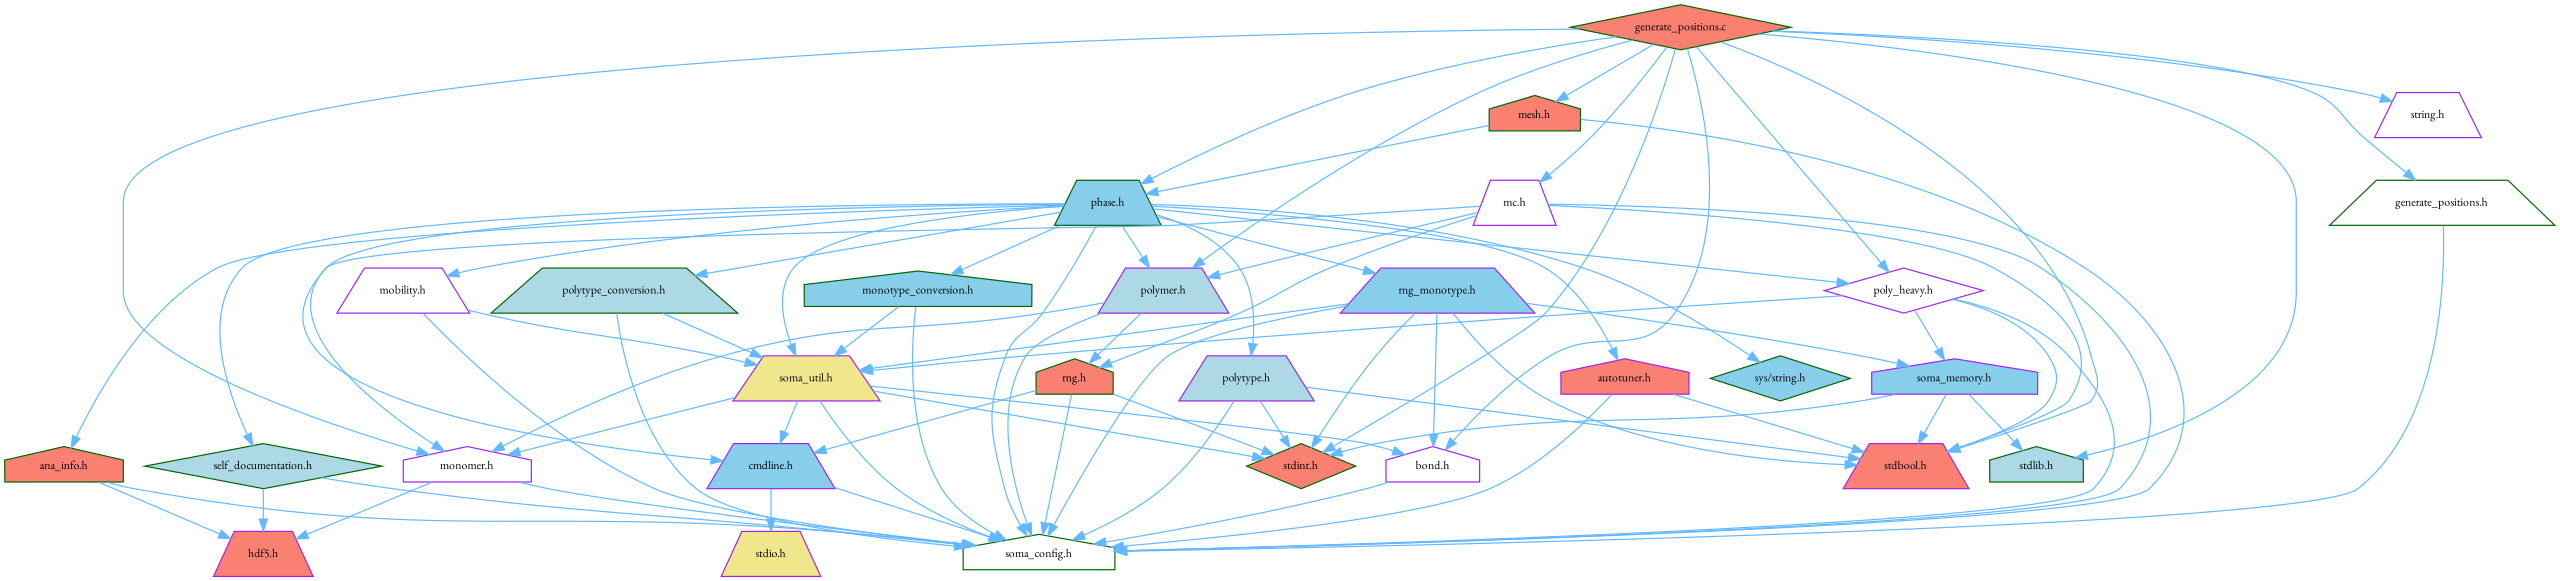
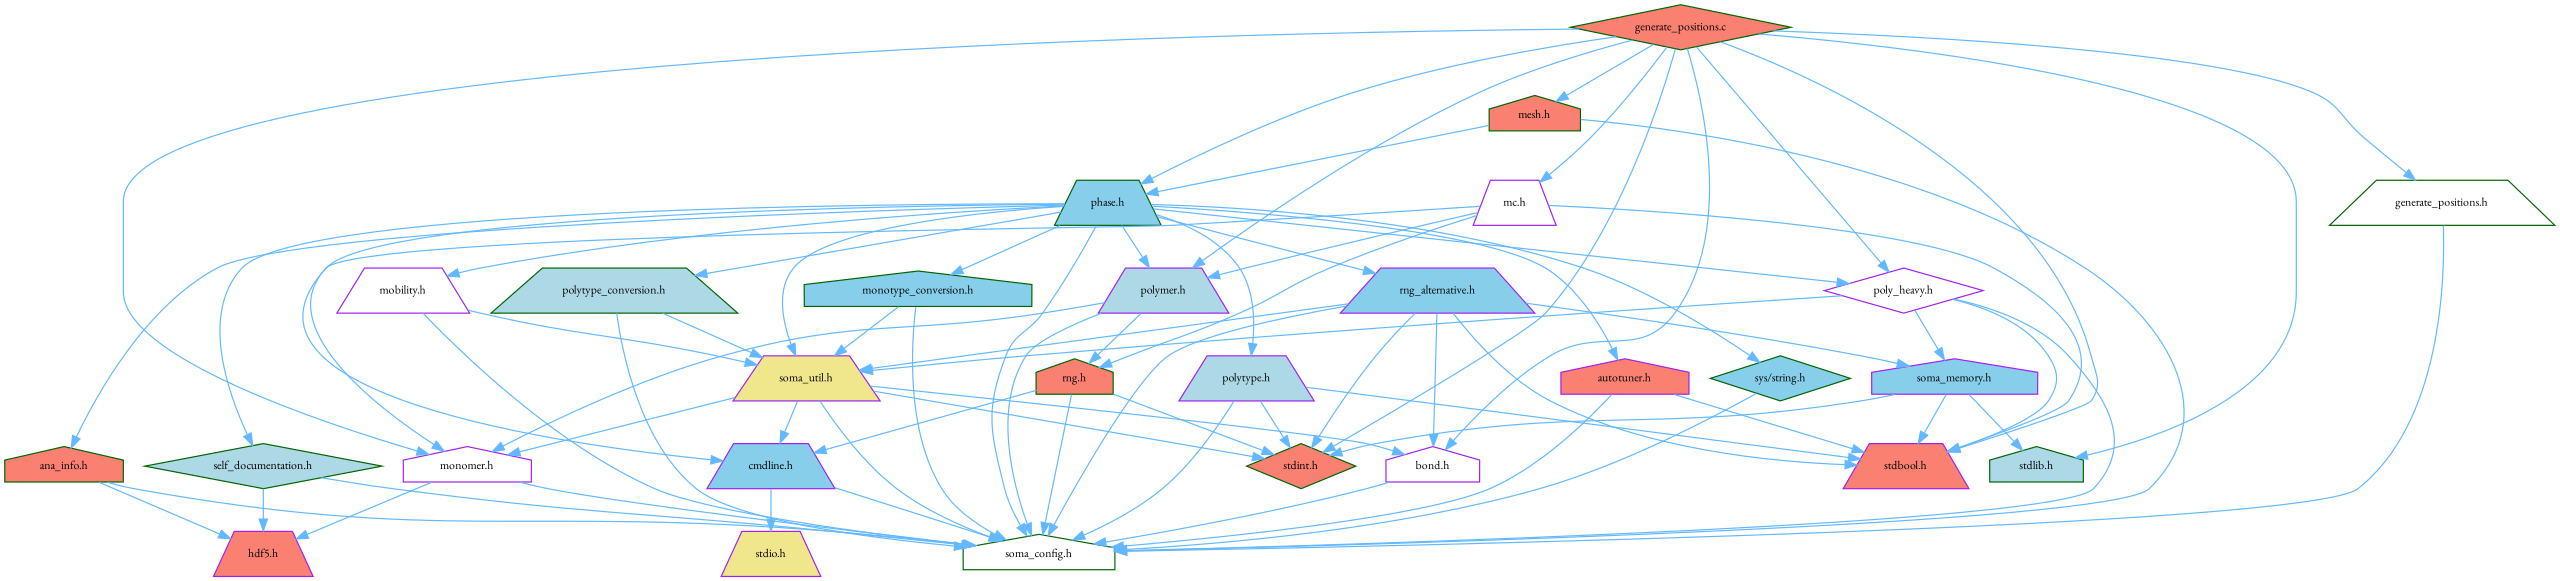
node "string.h": removed
node "rng_monotype.h": label "rng_monotype.h" -> "rng_alternative.h"
edge "mc.h" -> "soma_config.h": now "sys/string.h" -> "soma_config.h"
